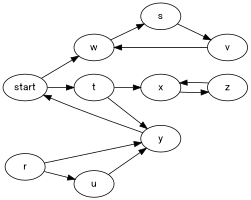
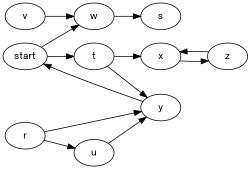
edge "s" -> "v": removed
